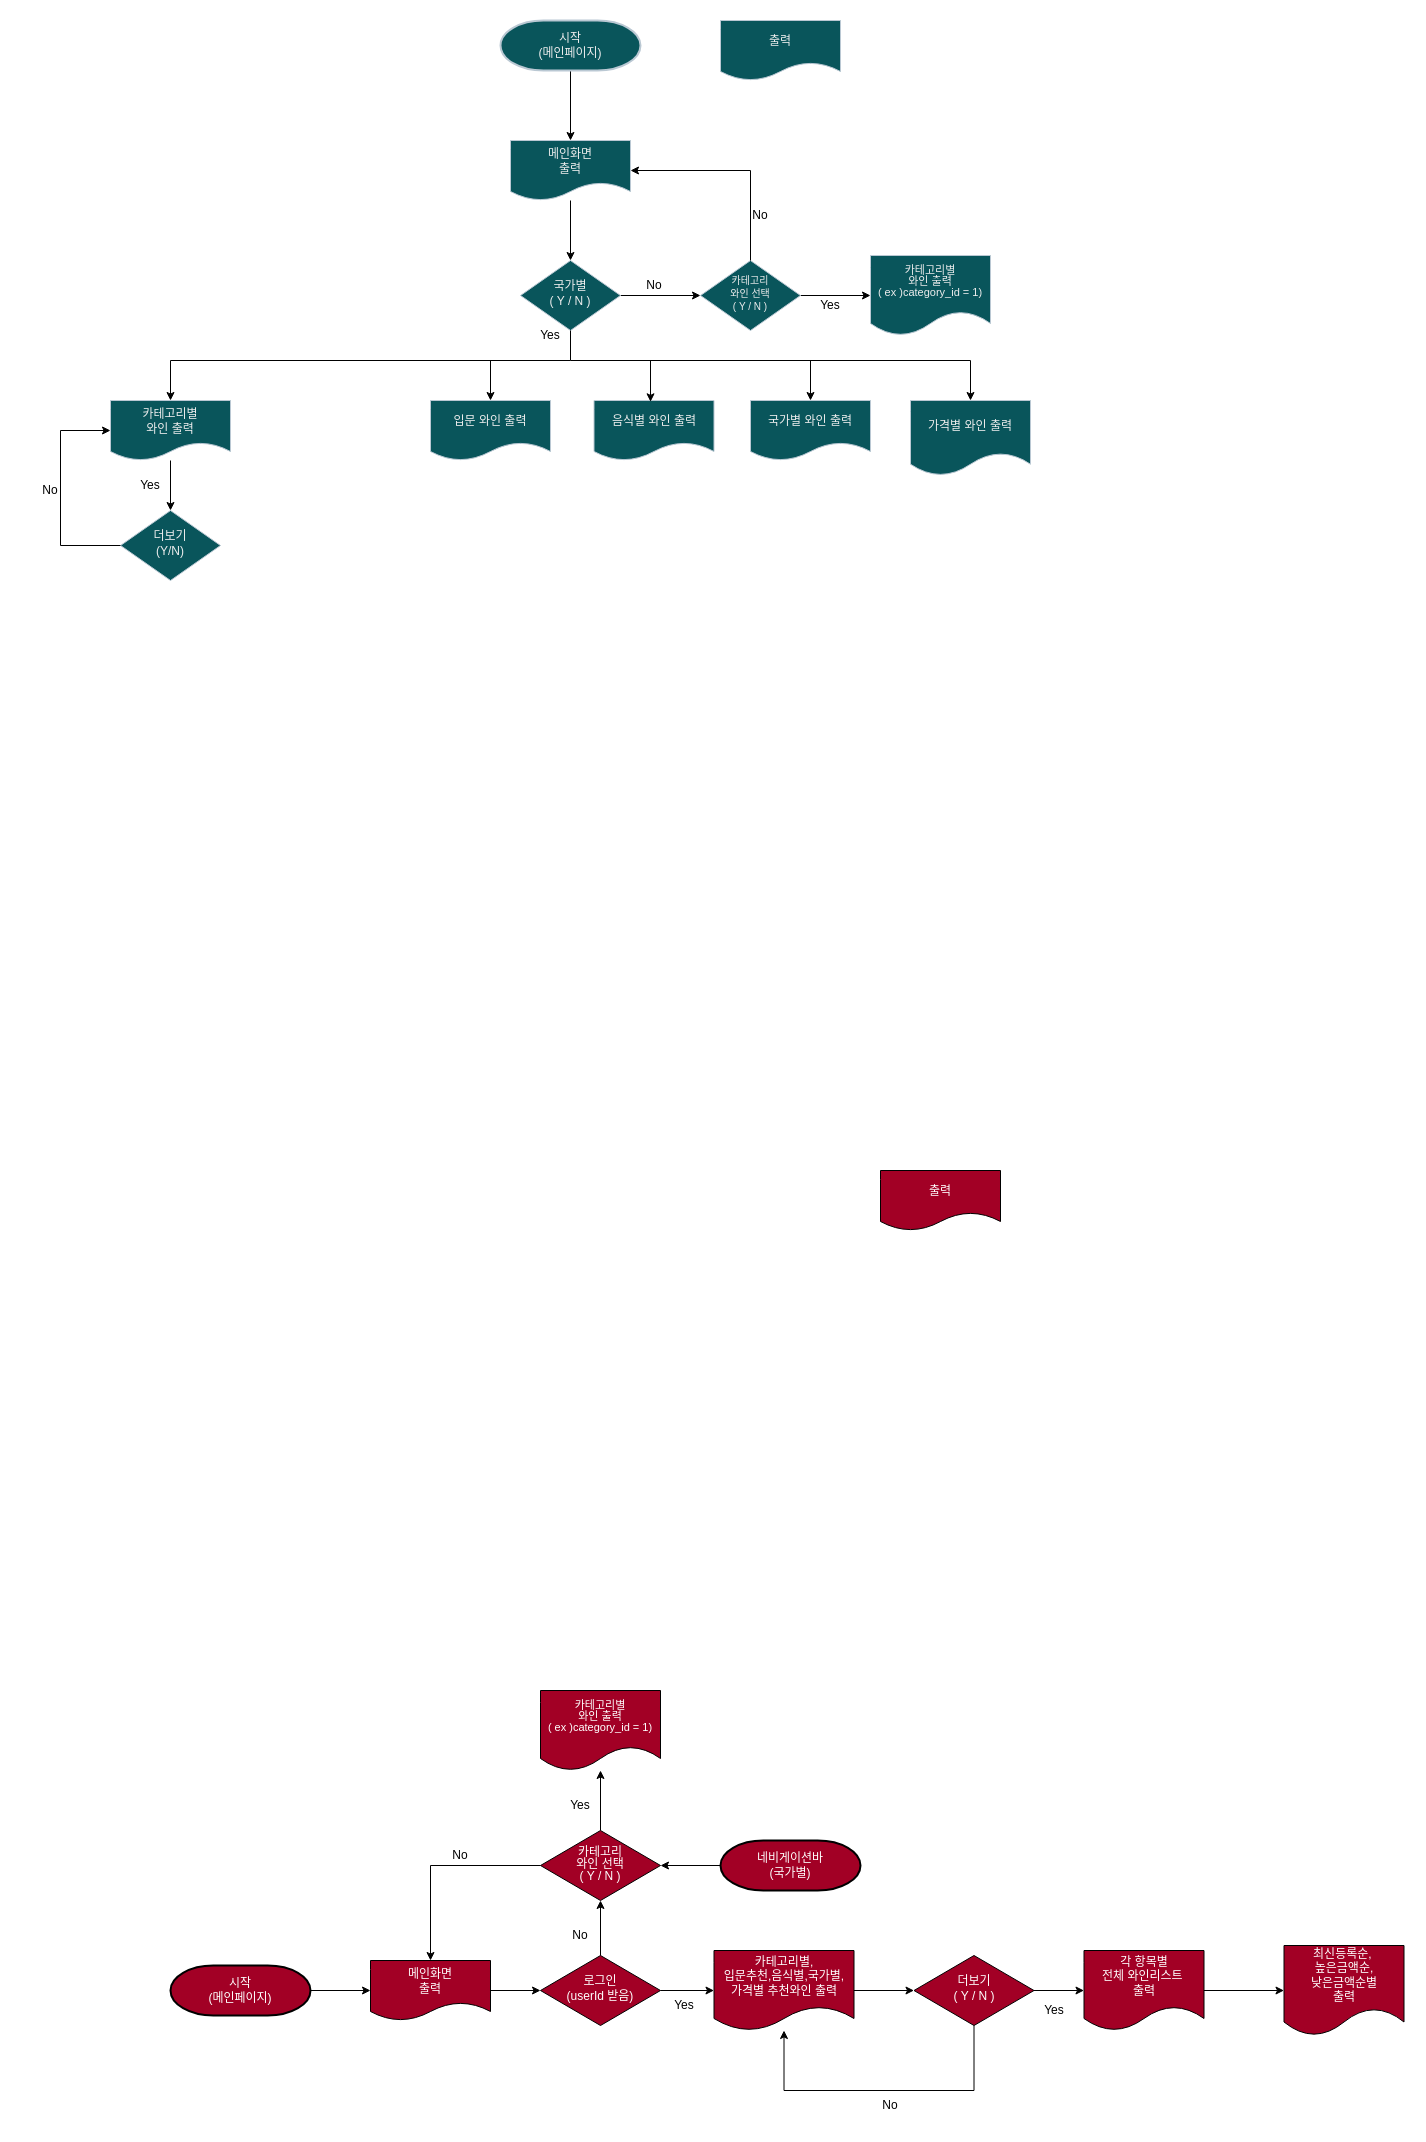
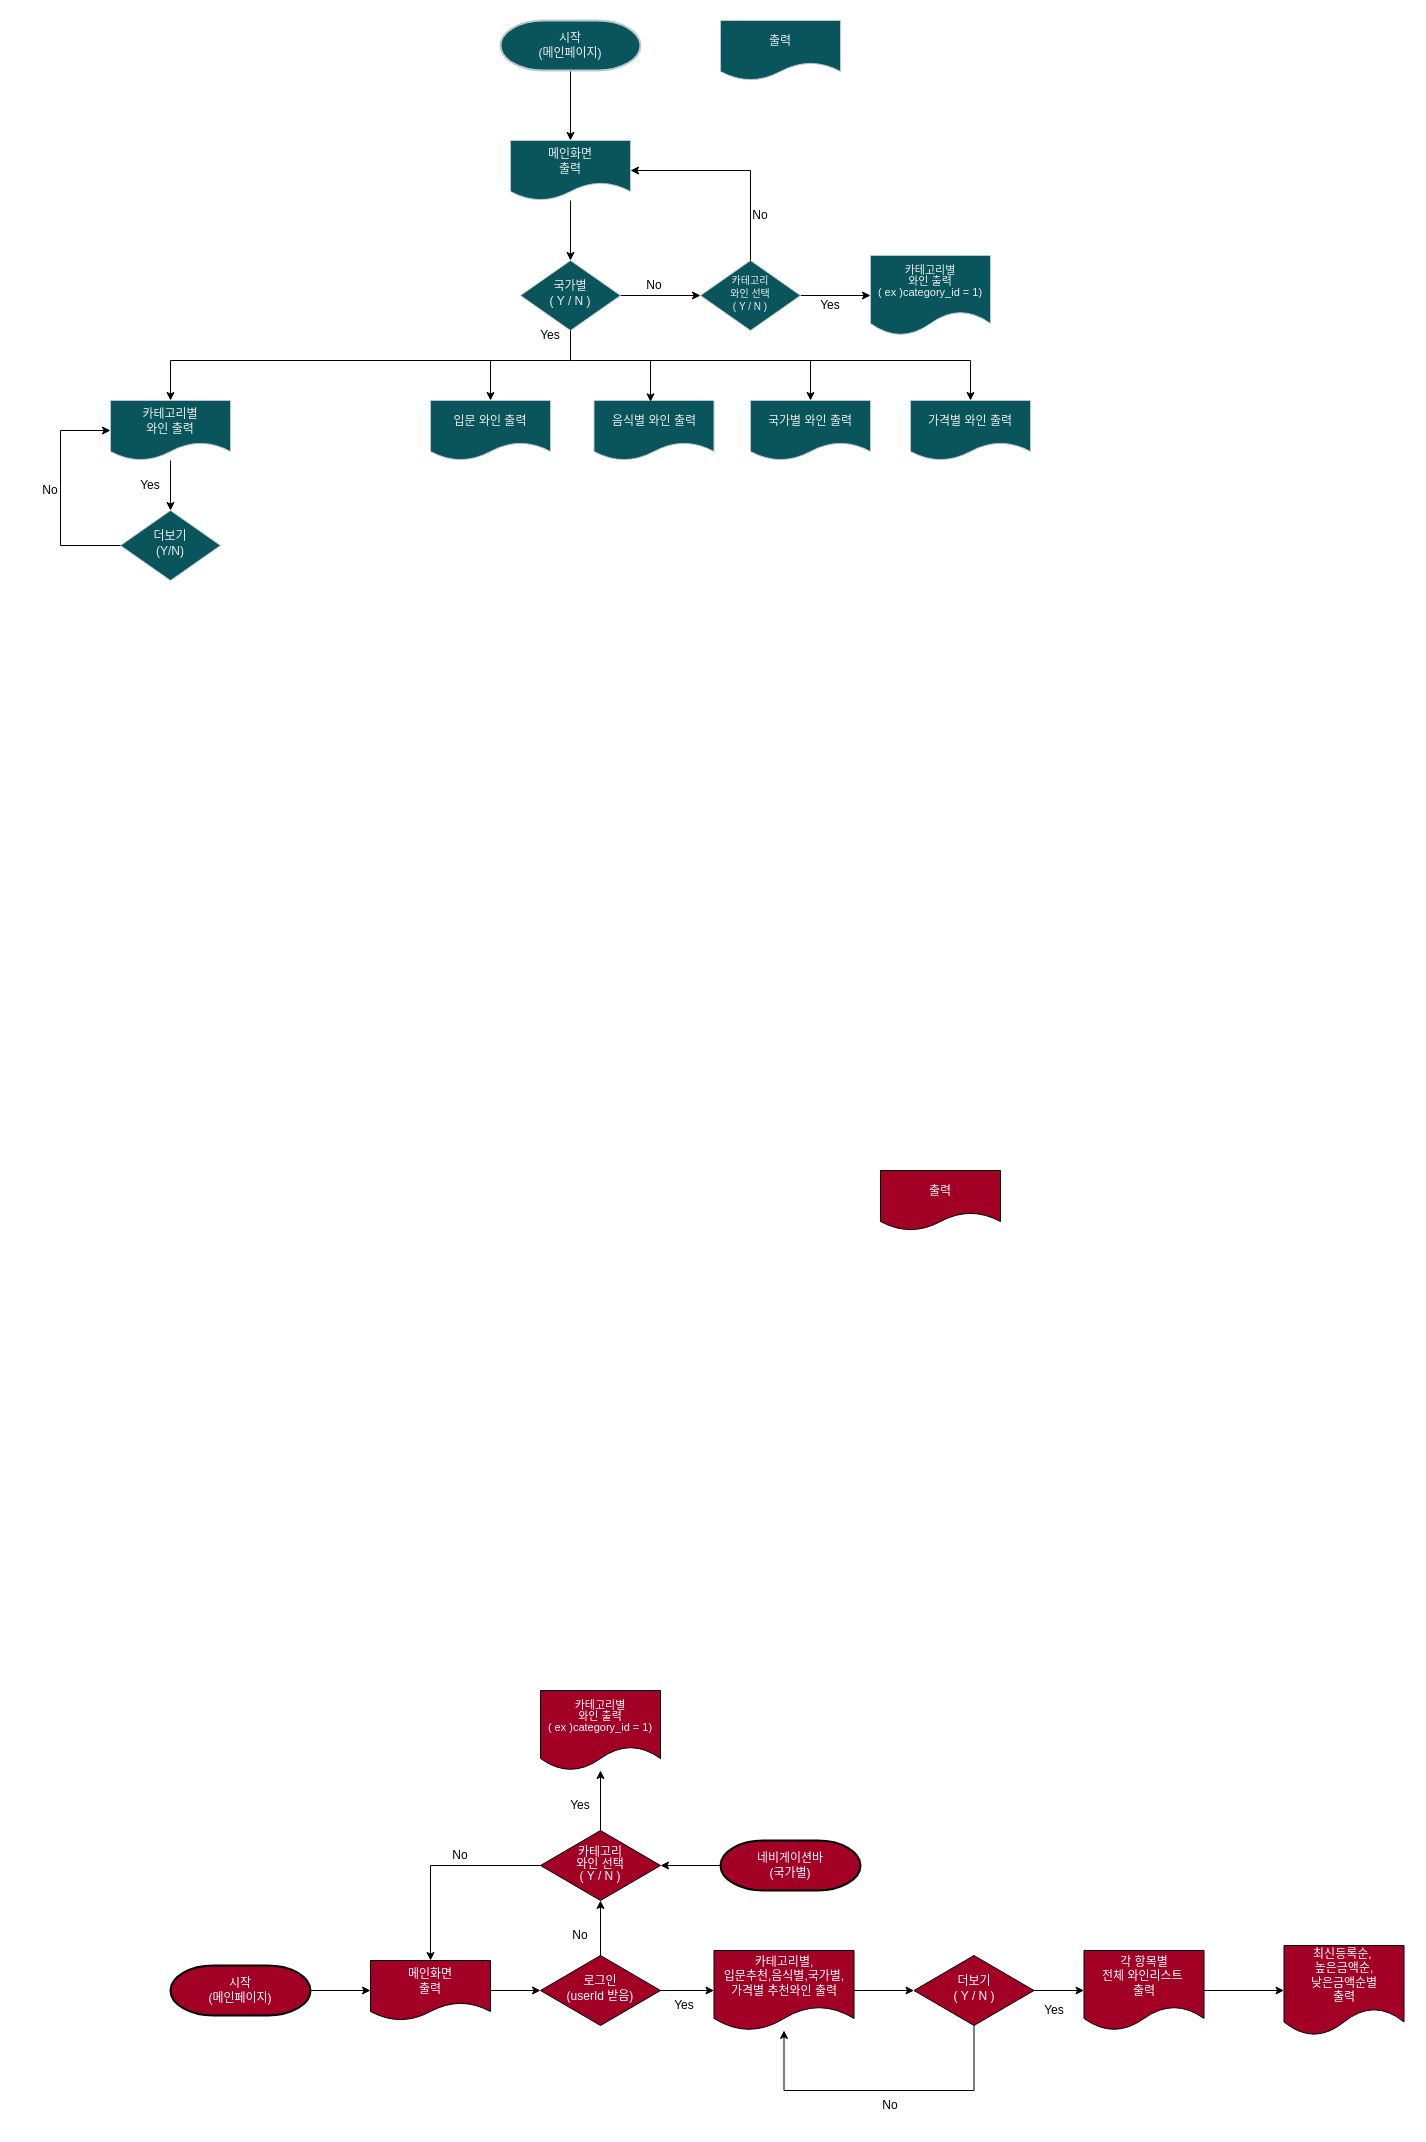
node "가격별 와인 출력": size 120x75 -> 120x60
